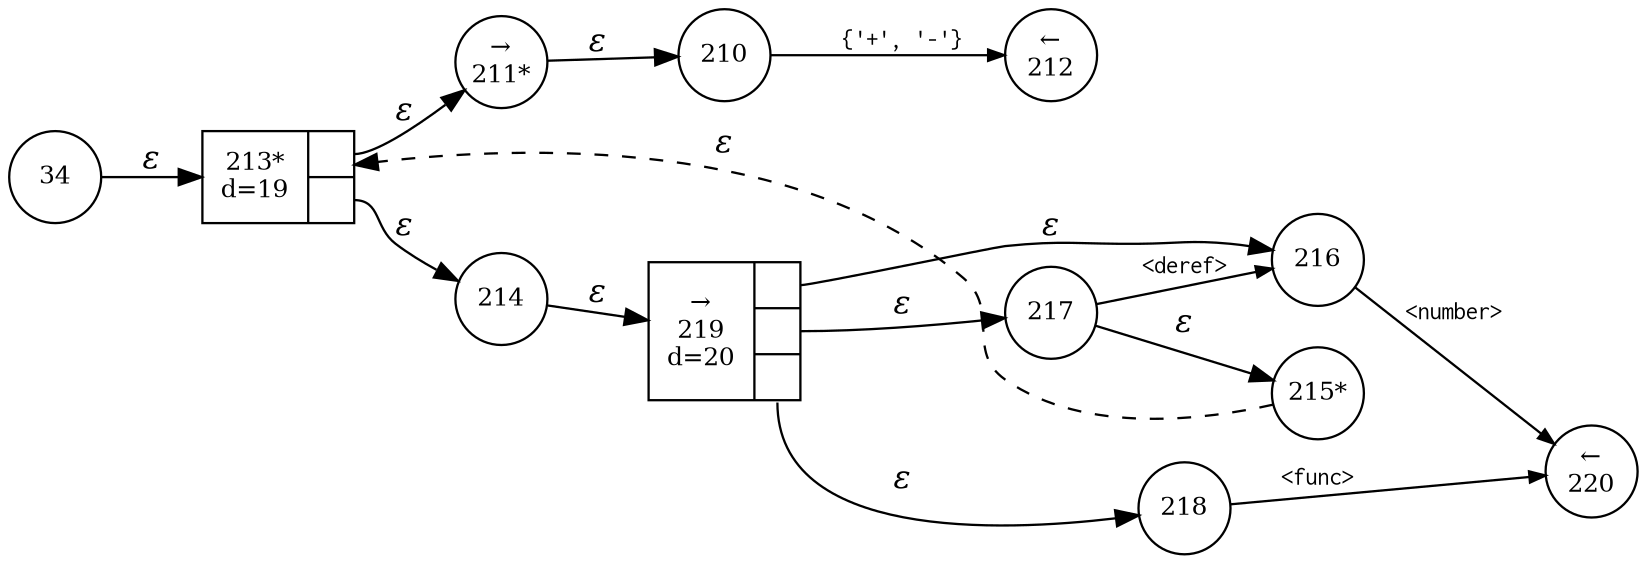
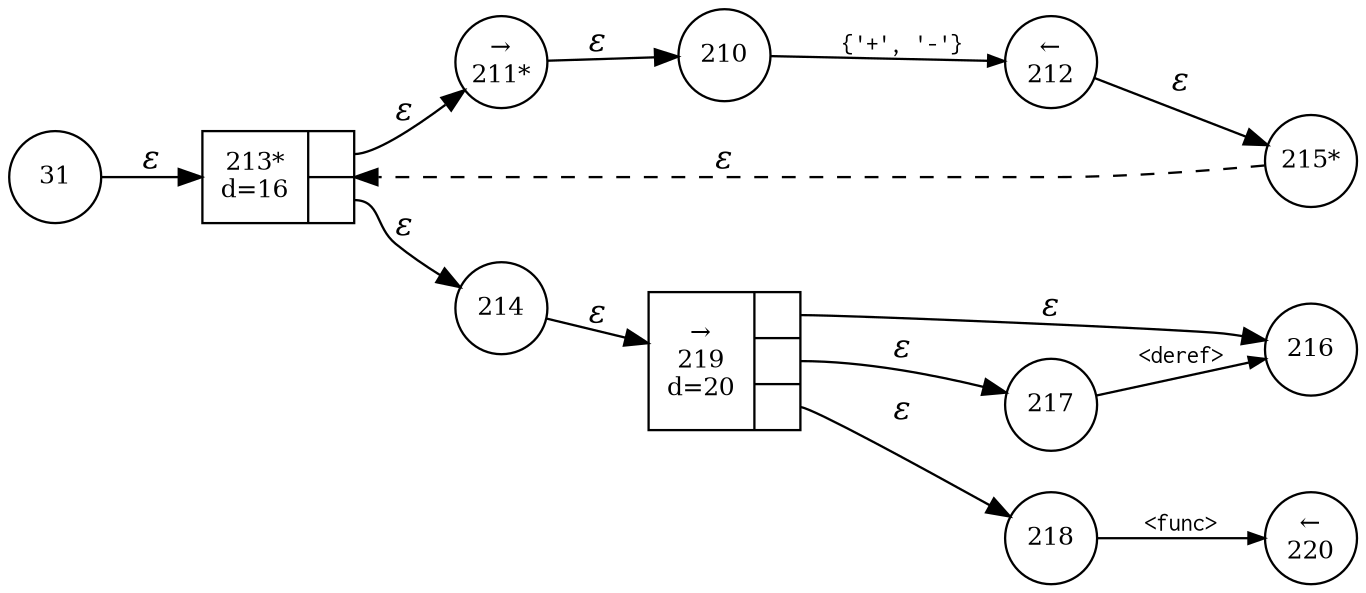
node "34": label "34" -> "31"
node "213*": text "d=19" -> "d=16"
edge "217" -> "215*": now "← 212" -> "215*"
edge "216" -> "← 220": removed, label "<number>"
